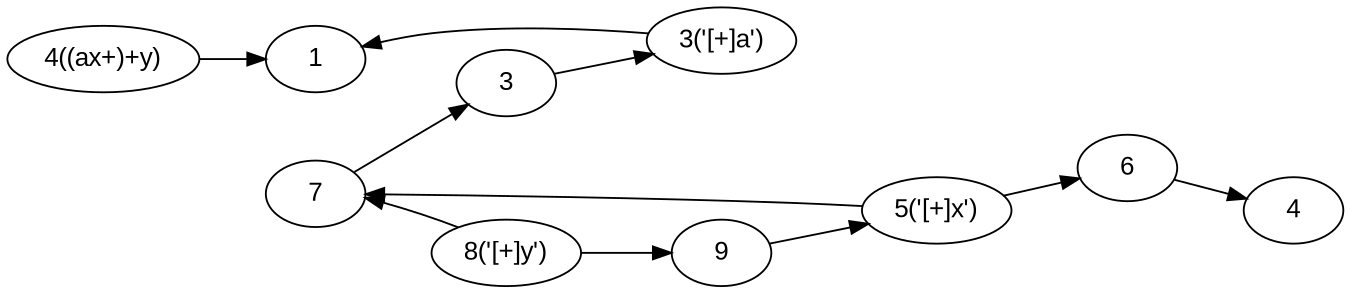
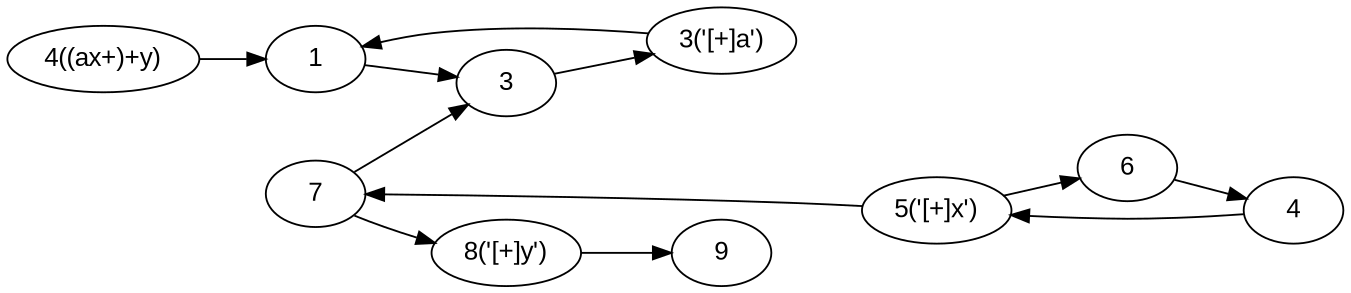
edge "1" -> "3": added
edge "8('[+]y')" -> "7": reversed
edge "9" -> "5('[+]x')": now "4" -> "5('[+]x')"
